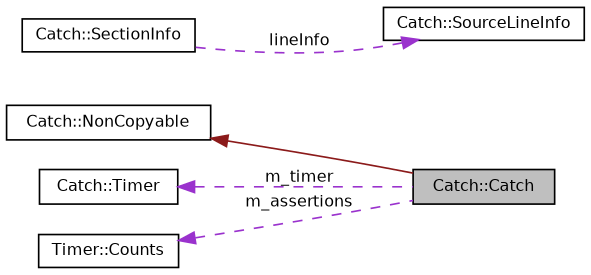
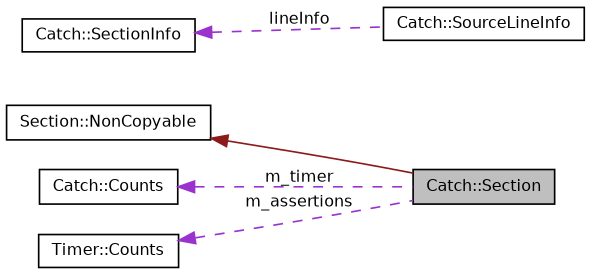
edge "Catch::SectionInfo" -> "Catch::SourceLineInfo": reversed
node "Catch::NonCopyable": label "Catch::NonCopyable" -> "Section::NonCopyable"
node "Catch::Timer": label "Catch::Timer" -> "Catch::Counts"
node "Catch::Catch": label "Catch::Catch" -> "Catch::Section"
